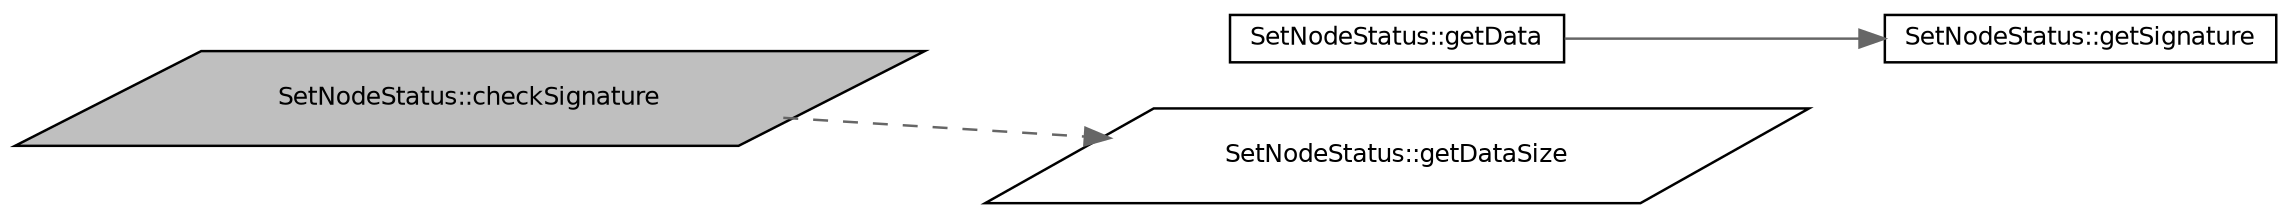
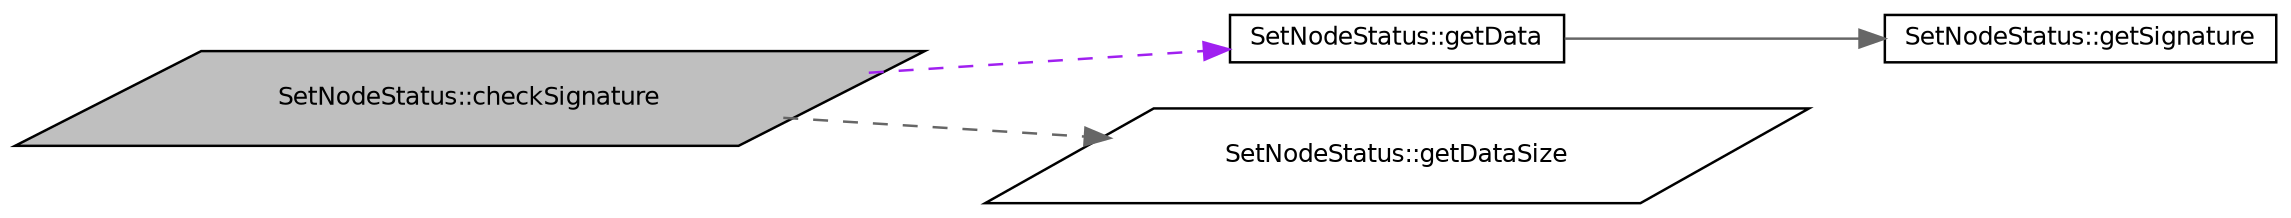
edge "SetNodeStatus::checkSignature" -> "SetNodeStatus::getData": added
